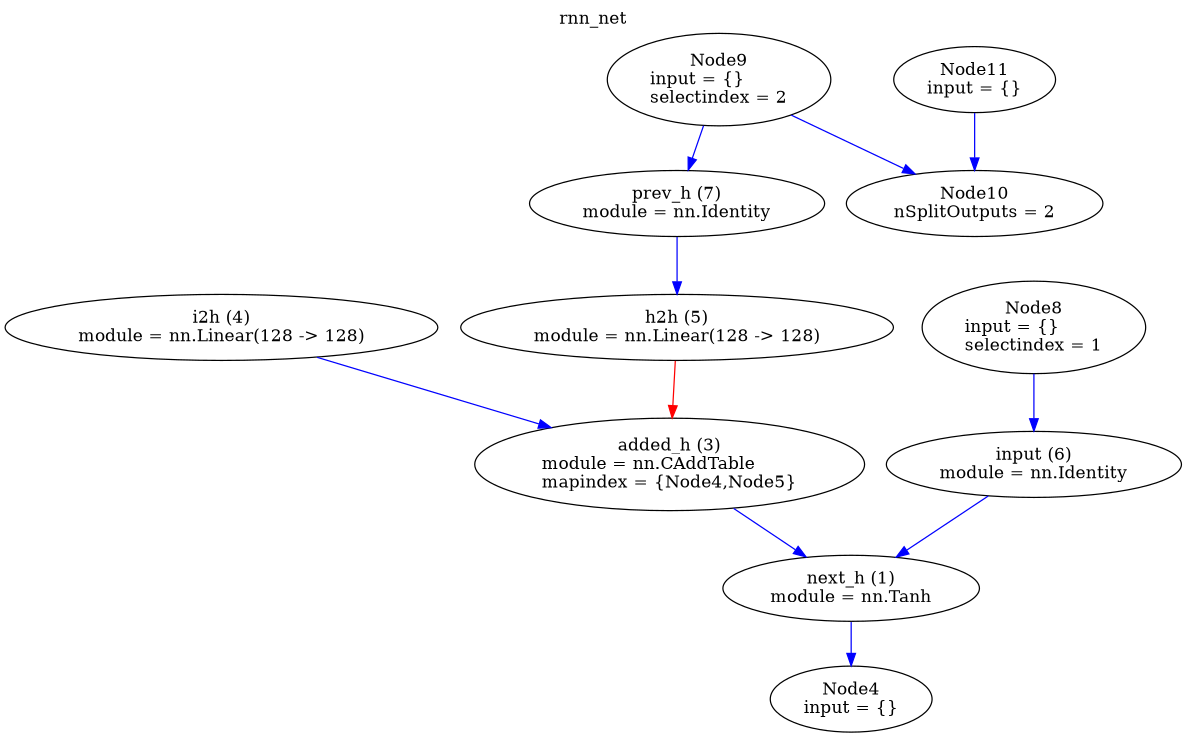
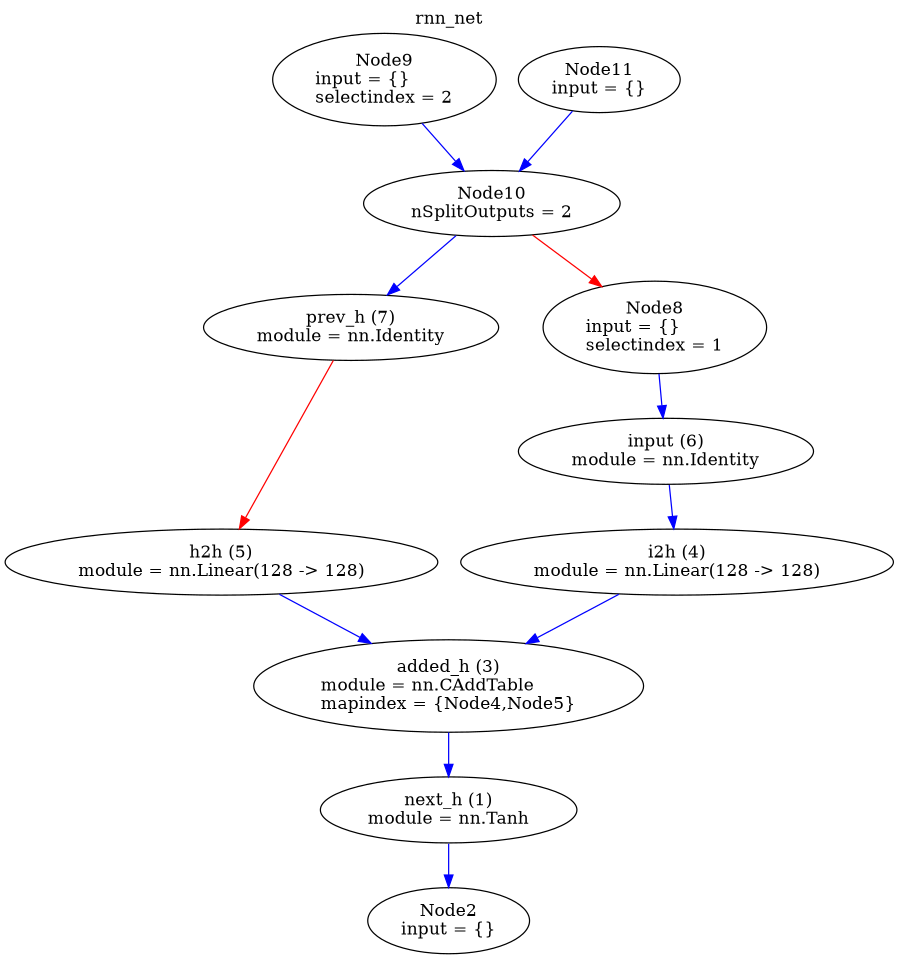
edge "Node9 input = {} selectindex = 2" -> "prev_h (7) module = nn.Identity": now "Node10 nSplitOutputs = 2" -> "prev_h (7) module = nn.Identity"
edge "Node10 nSplitOutputs = 2" -> "Node8 input = {} selectindex = 1": added
edge "prev_h (7) module = nn.Identity" -> "h2h (5) module = nn.Linear(128 -> 128)": color blue -> red
edge "h2h (5) module = nn.Linear(128 -> 128)" -> "added_h (3) module = nn.CAddTable mapindex = {Node4,Node5}": color red -> blue
edge "input (6) module = nn.Identity" -> "next_h (1) module = nn.Tanh": now "input (6) module = nn.Identity" -> "i2h (4) module = nn.Linear(128 -> 128)"
node "Node4 input = {}": label "Node4 input = {}" -> "Node2 input = {}"
